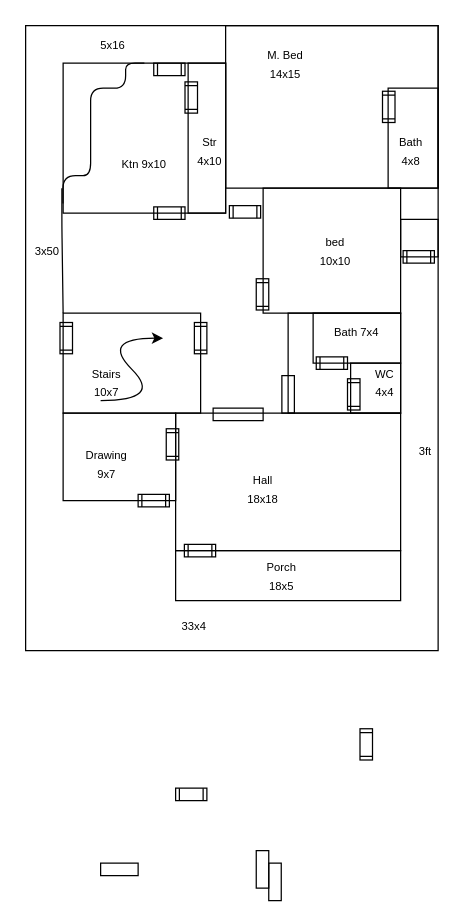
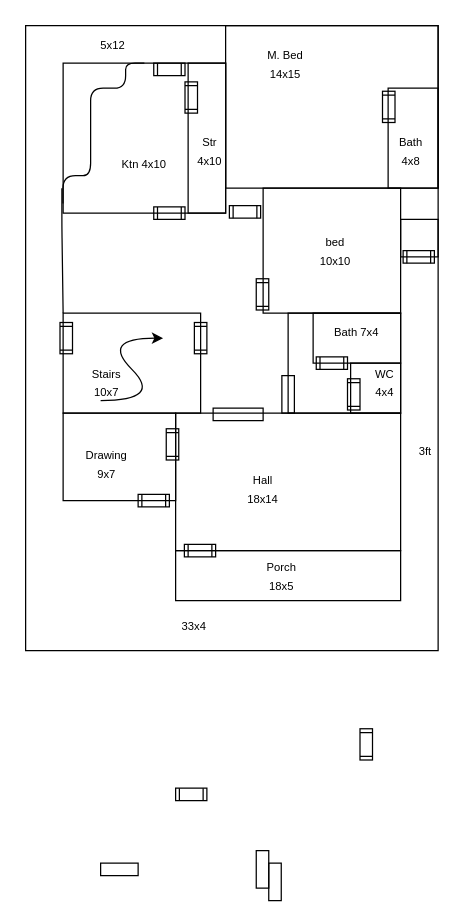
node "5x16": label "5x16" -> "5x12"
node "Ktn 9x10": label "Ktn 9x10" -> "Ktn 4x10"
node "3x50": removed
node "Hall 18x18": label "Hall 18x18" -> "Hall 18x14"
